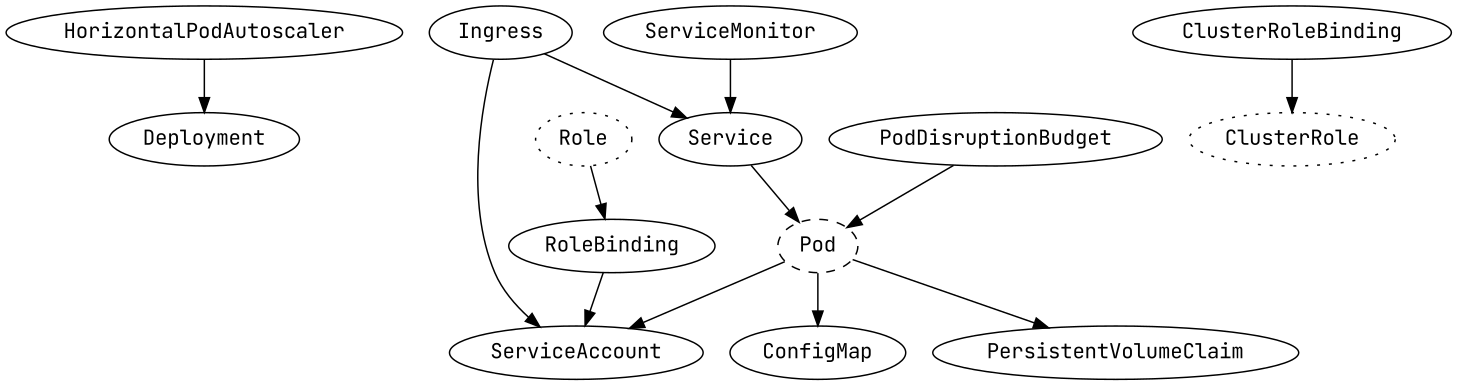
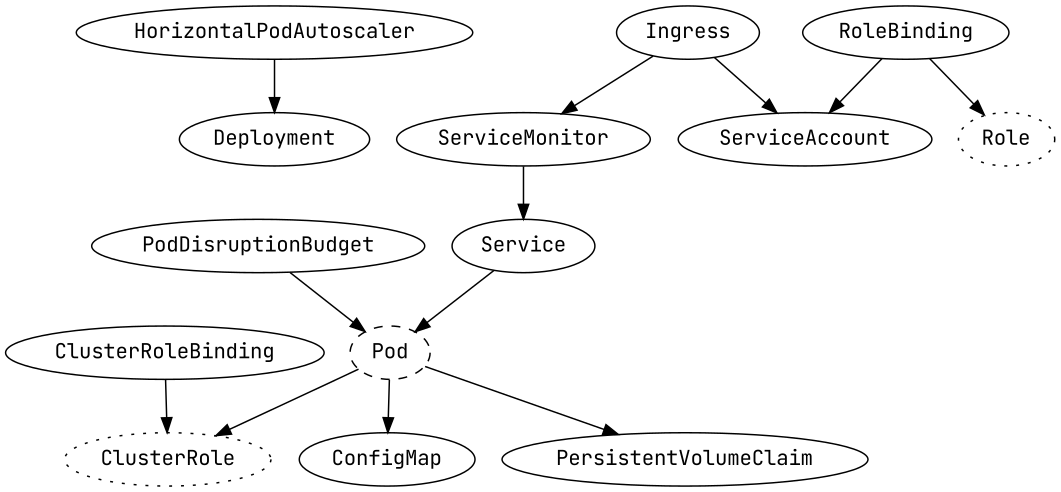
edge "Ingress" -> "Service": now "Ingress" -> "ServiceMonitor"
edge "Role" -> "RoleBinding": reversed
edge "Pod" -> "ServiceAccount": now "Pod" -> "ClusterRole"
